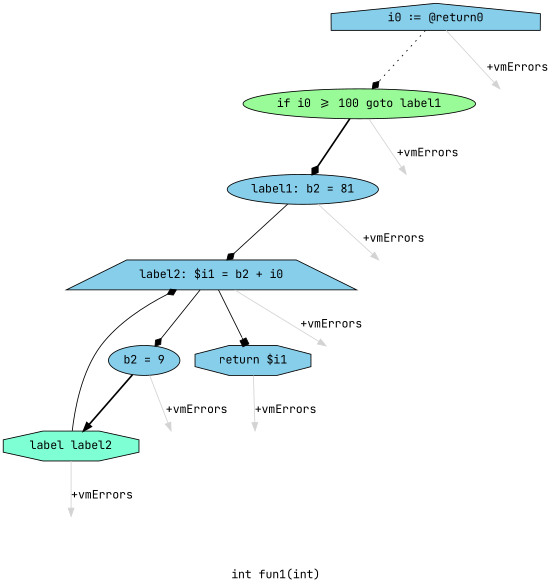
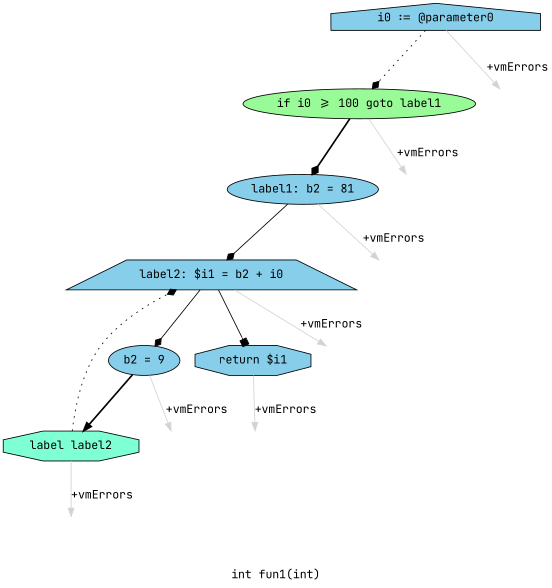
node "i0 := @return0": label "i0 := @return0" -> "i0 := @parameter0"
edge "label label2" -> "label2: $i1 = b2 + i0": style solid -> dotted
